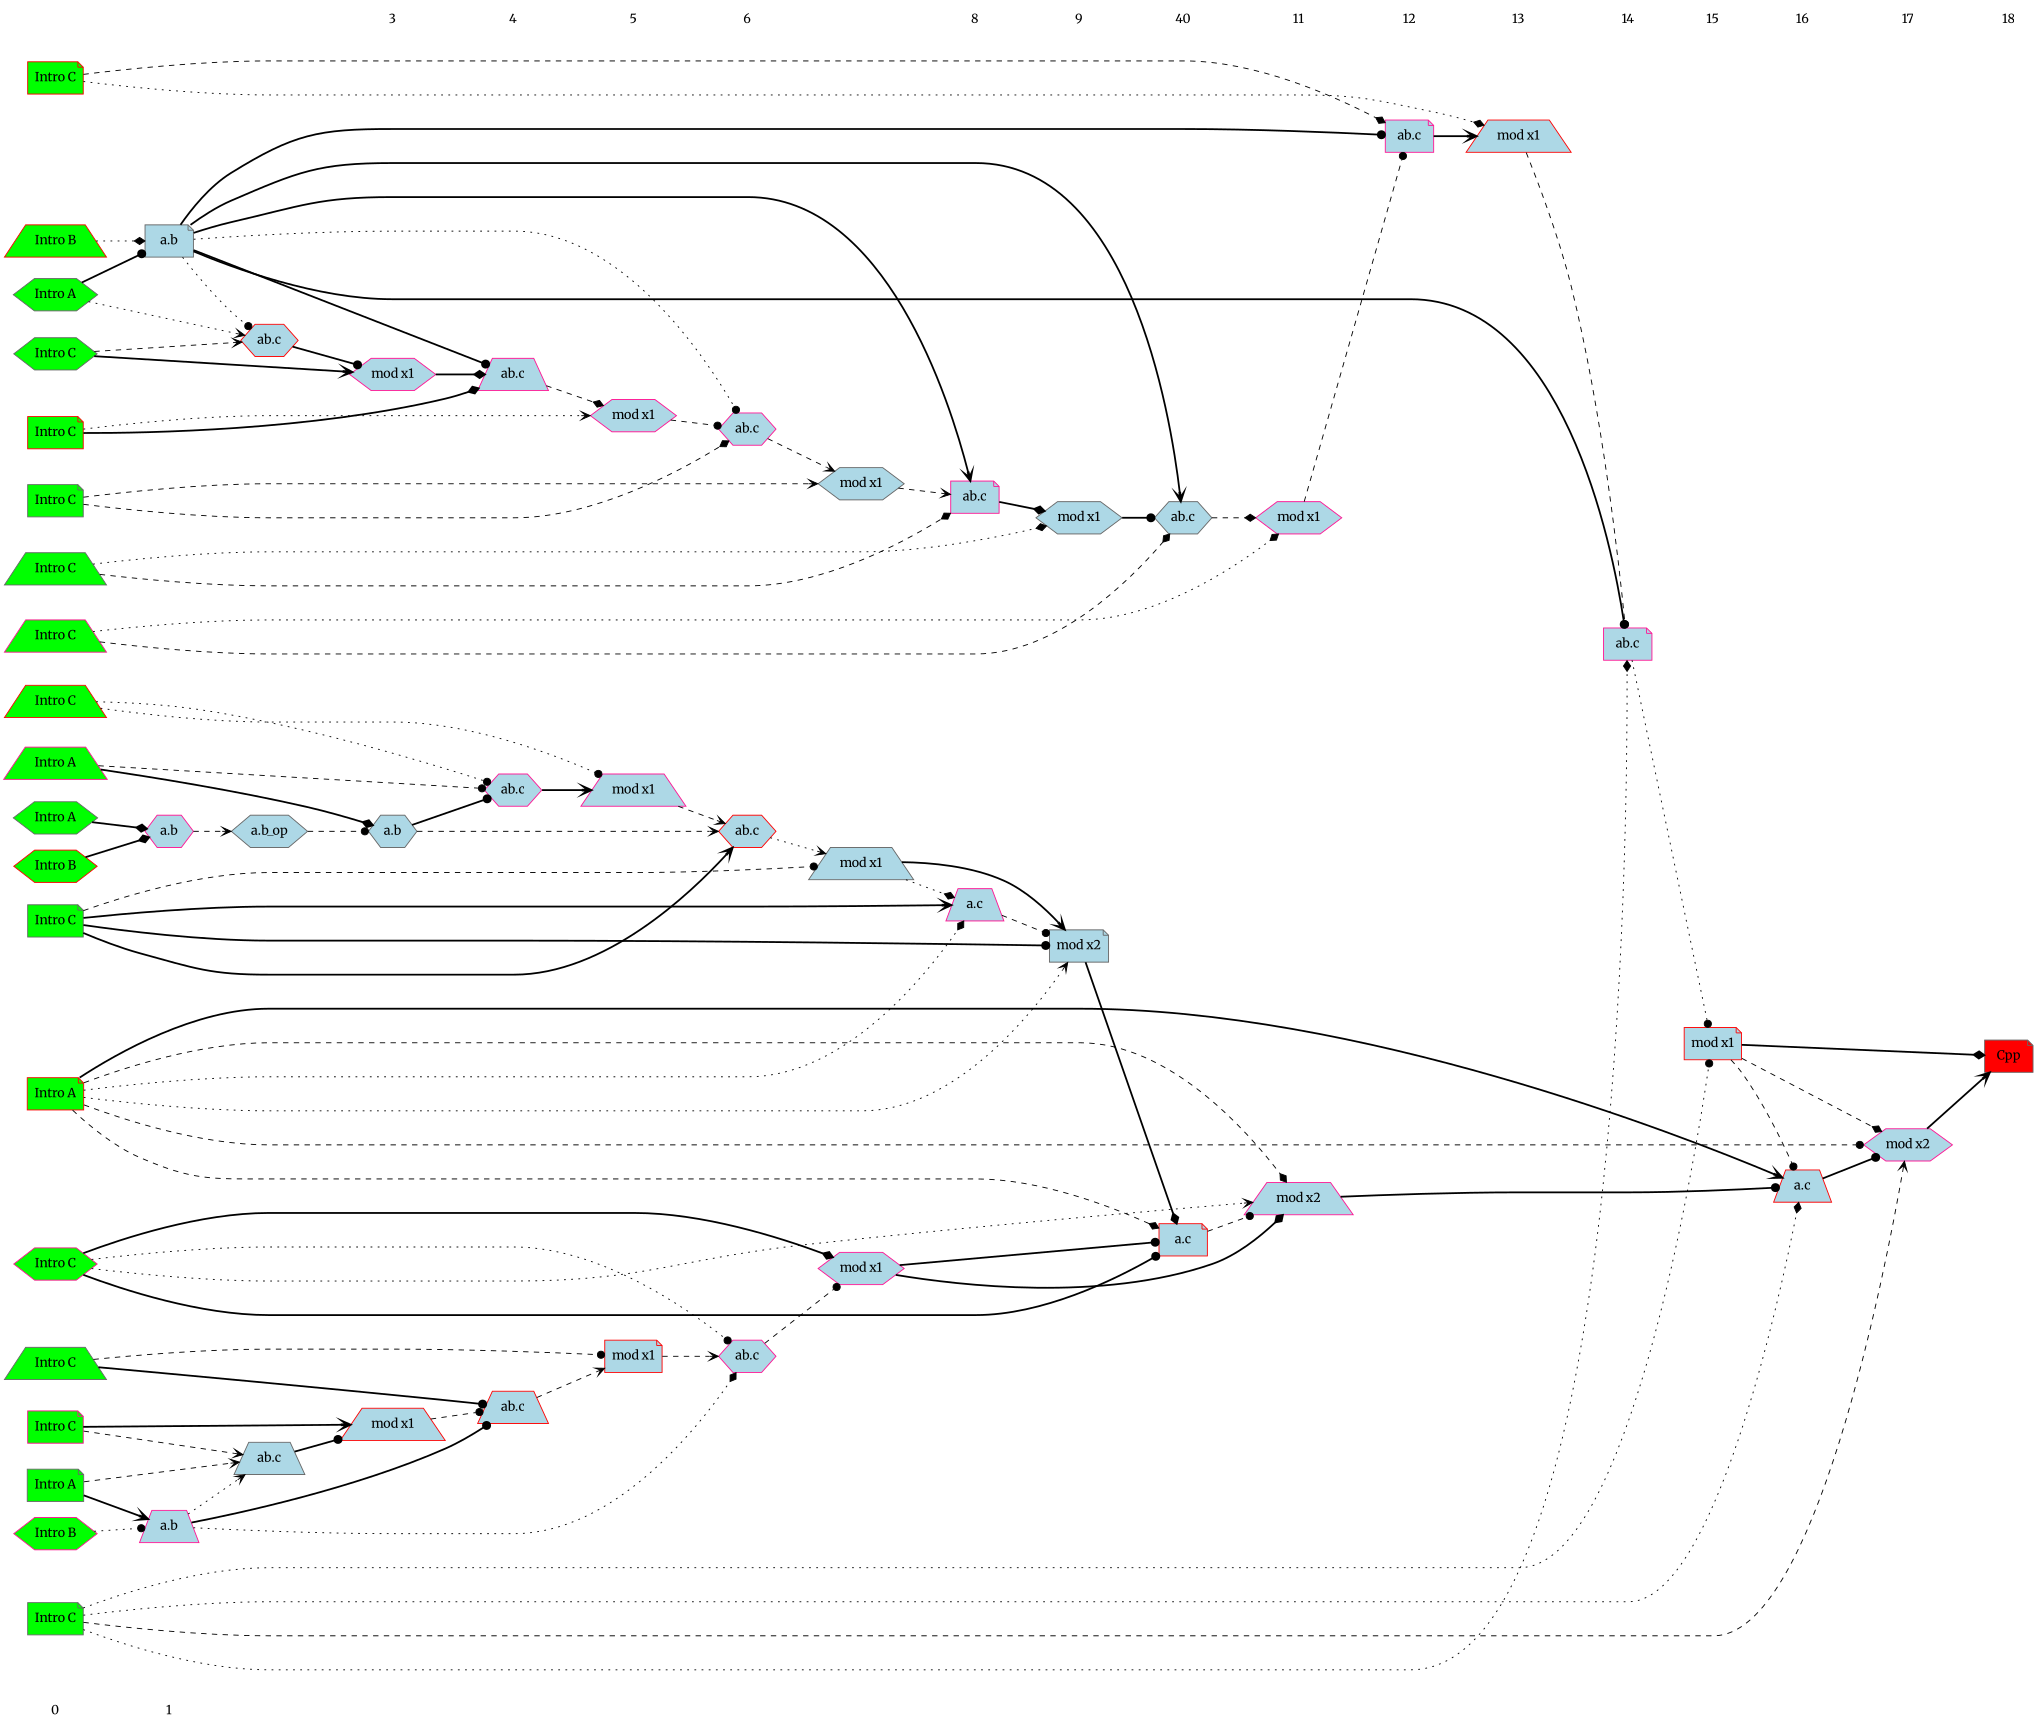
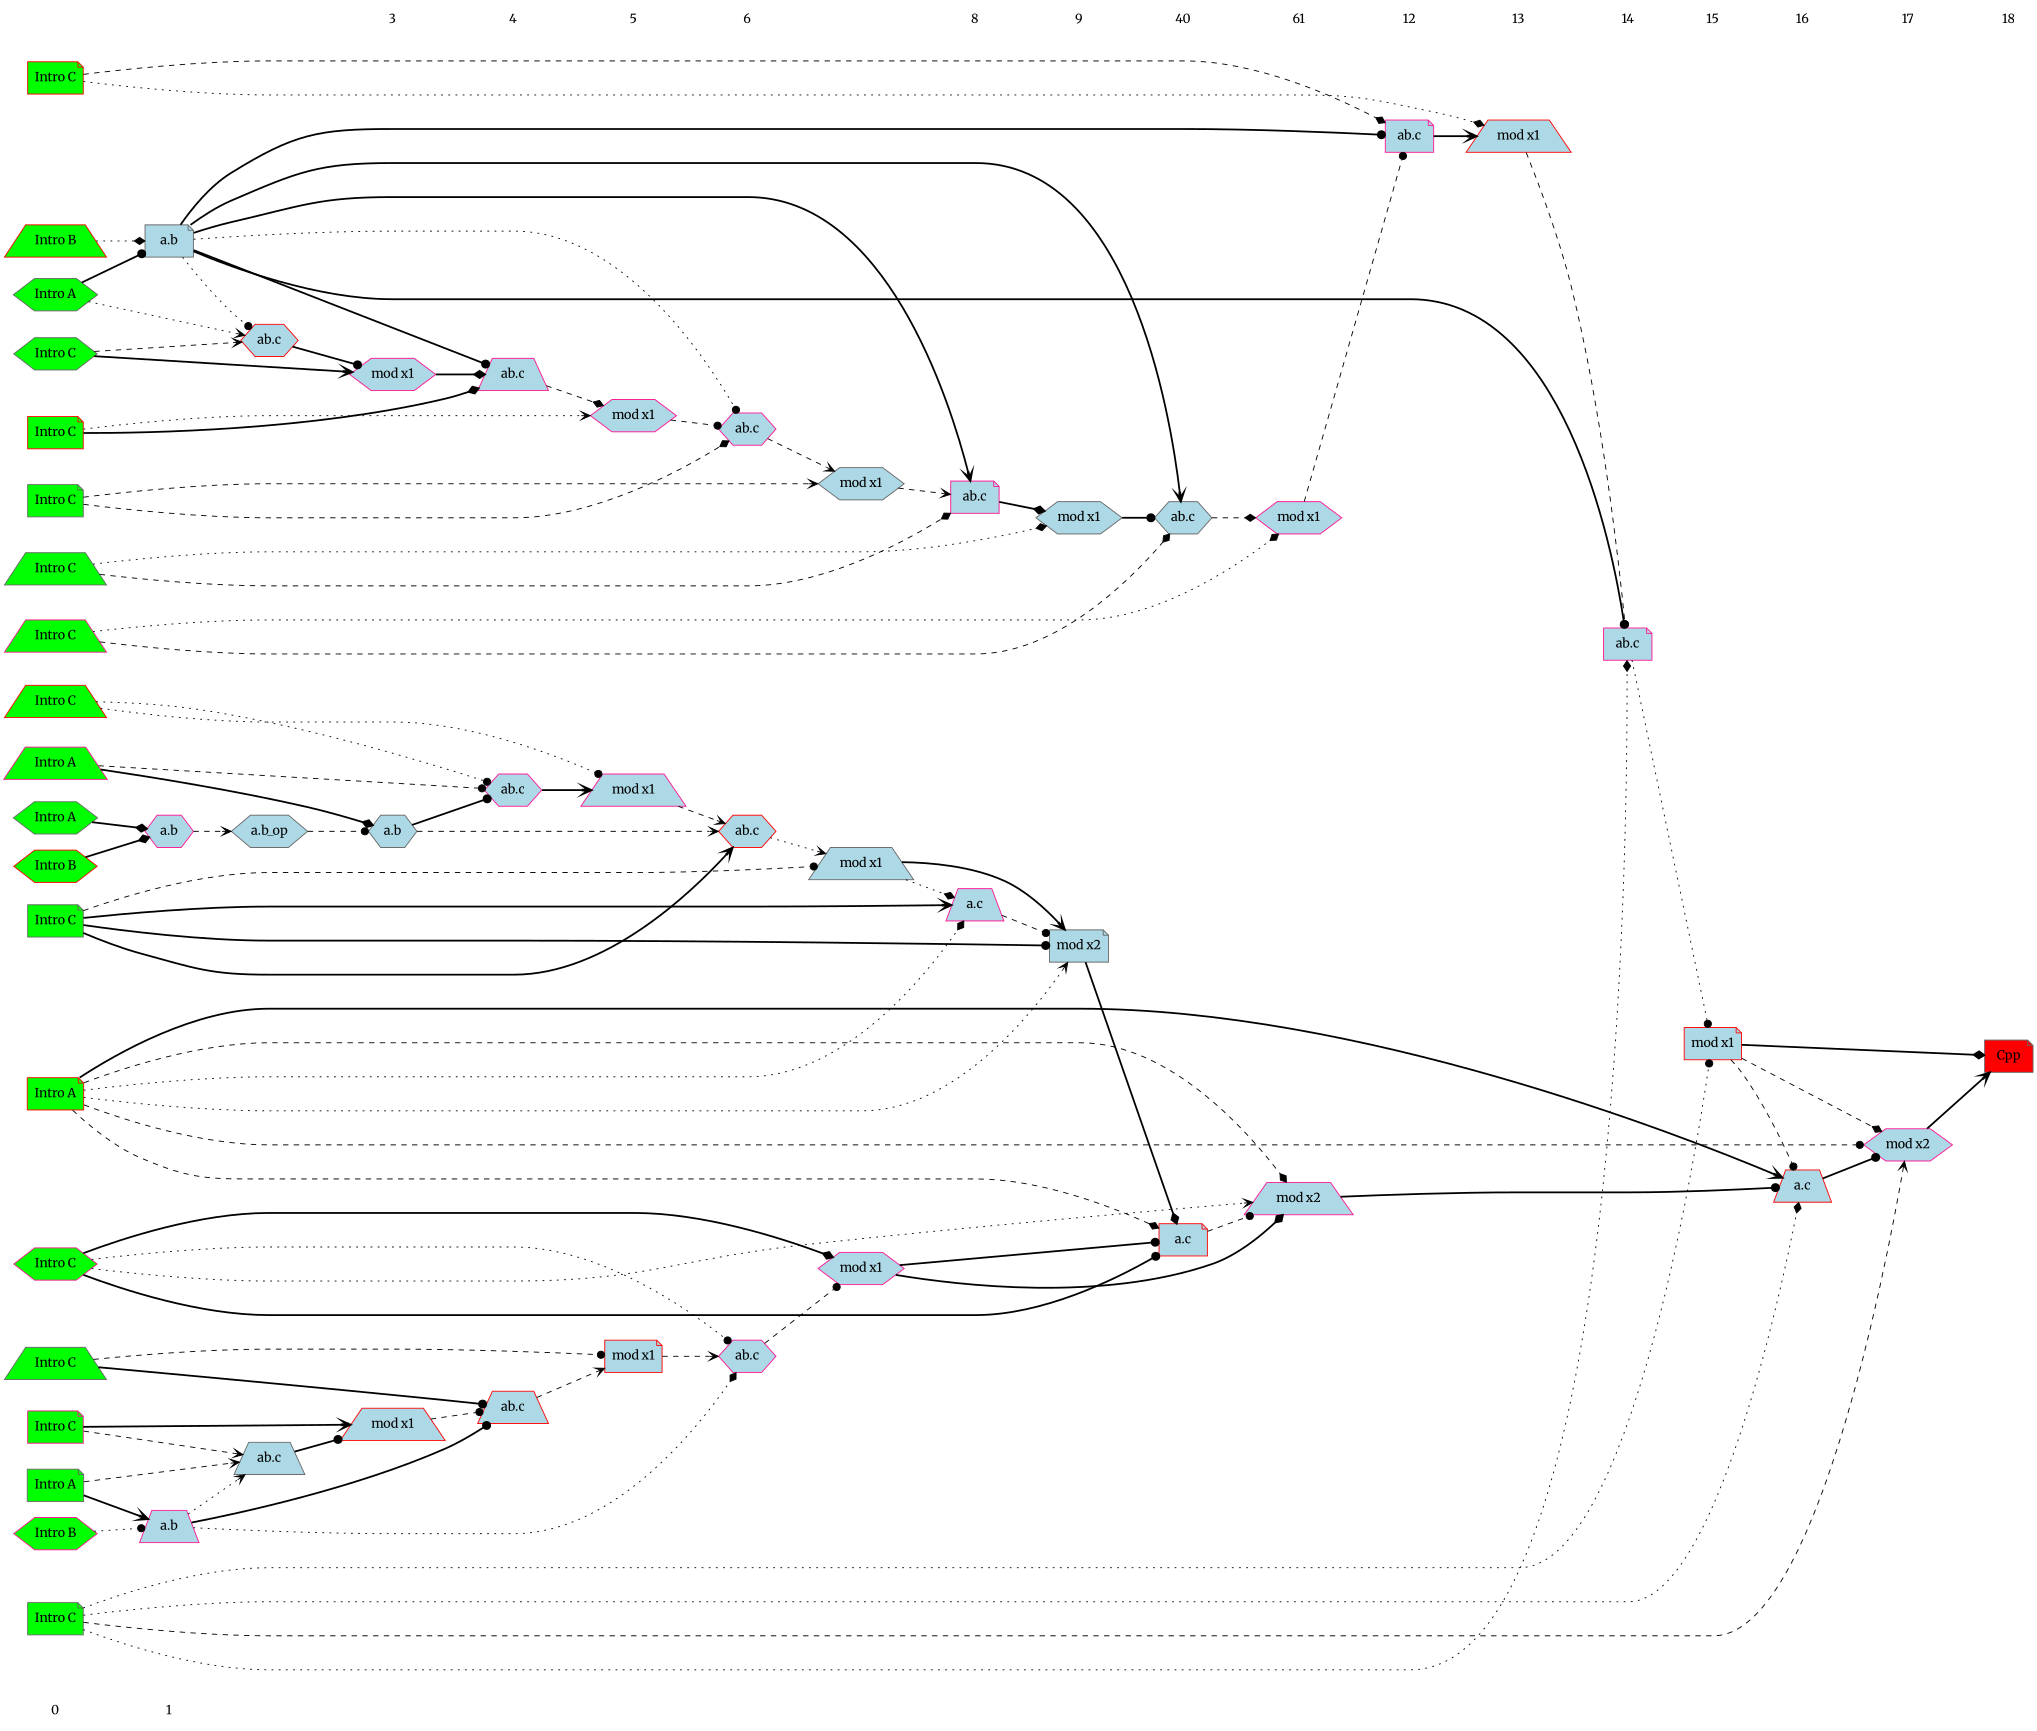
node "11": label "11" -> "61"
